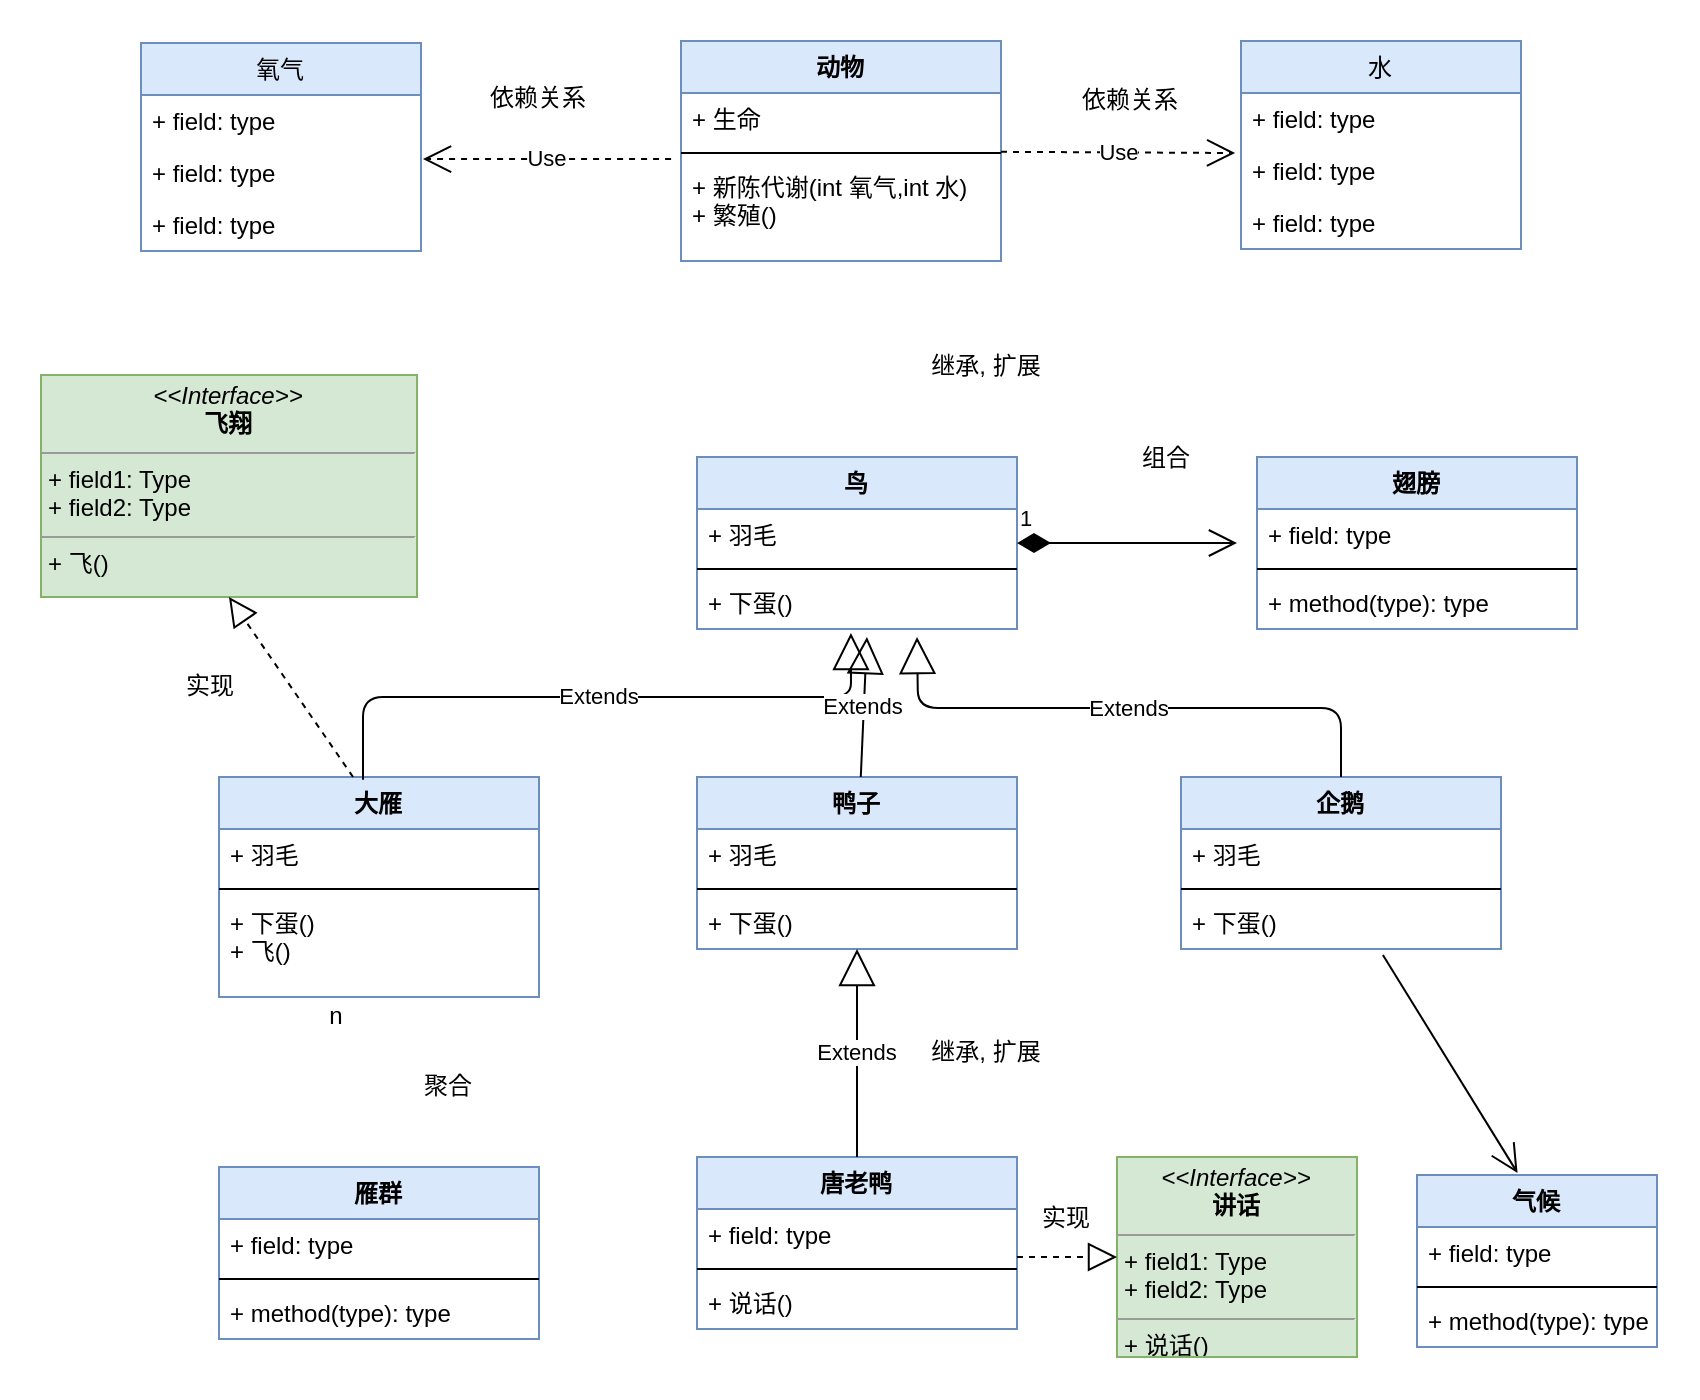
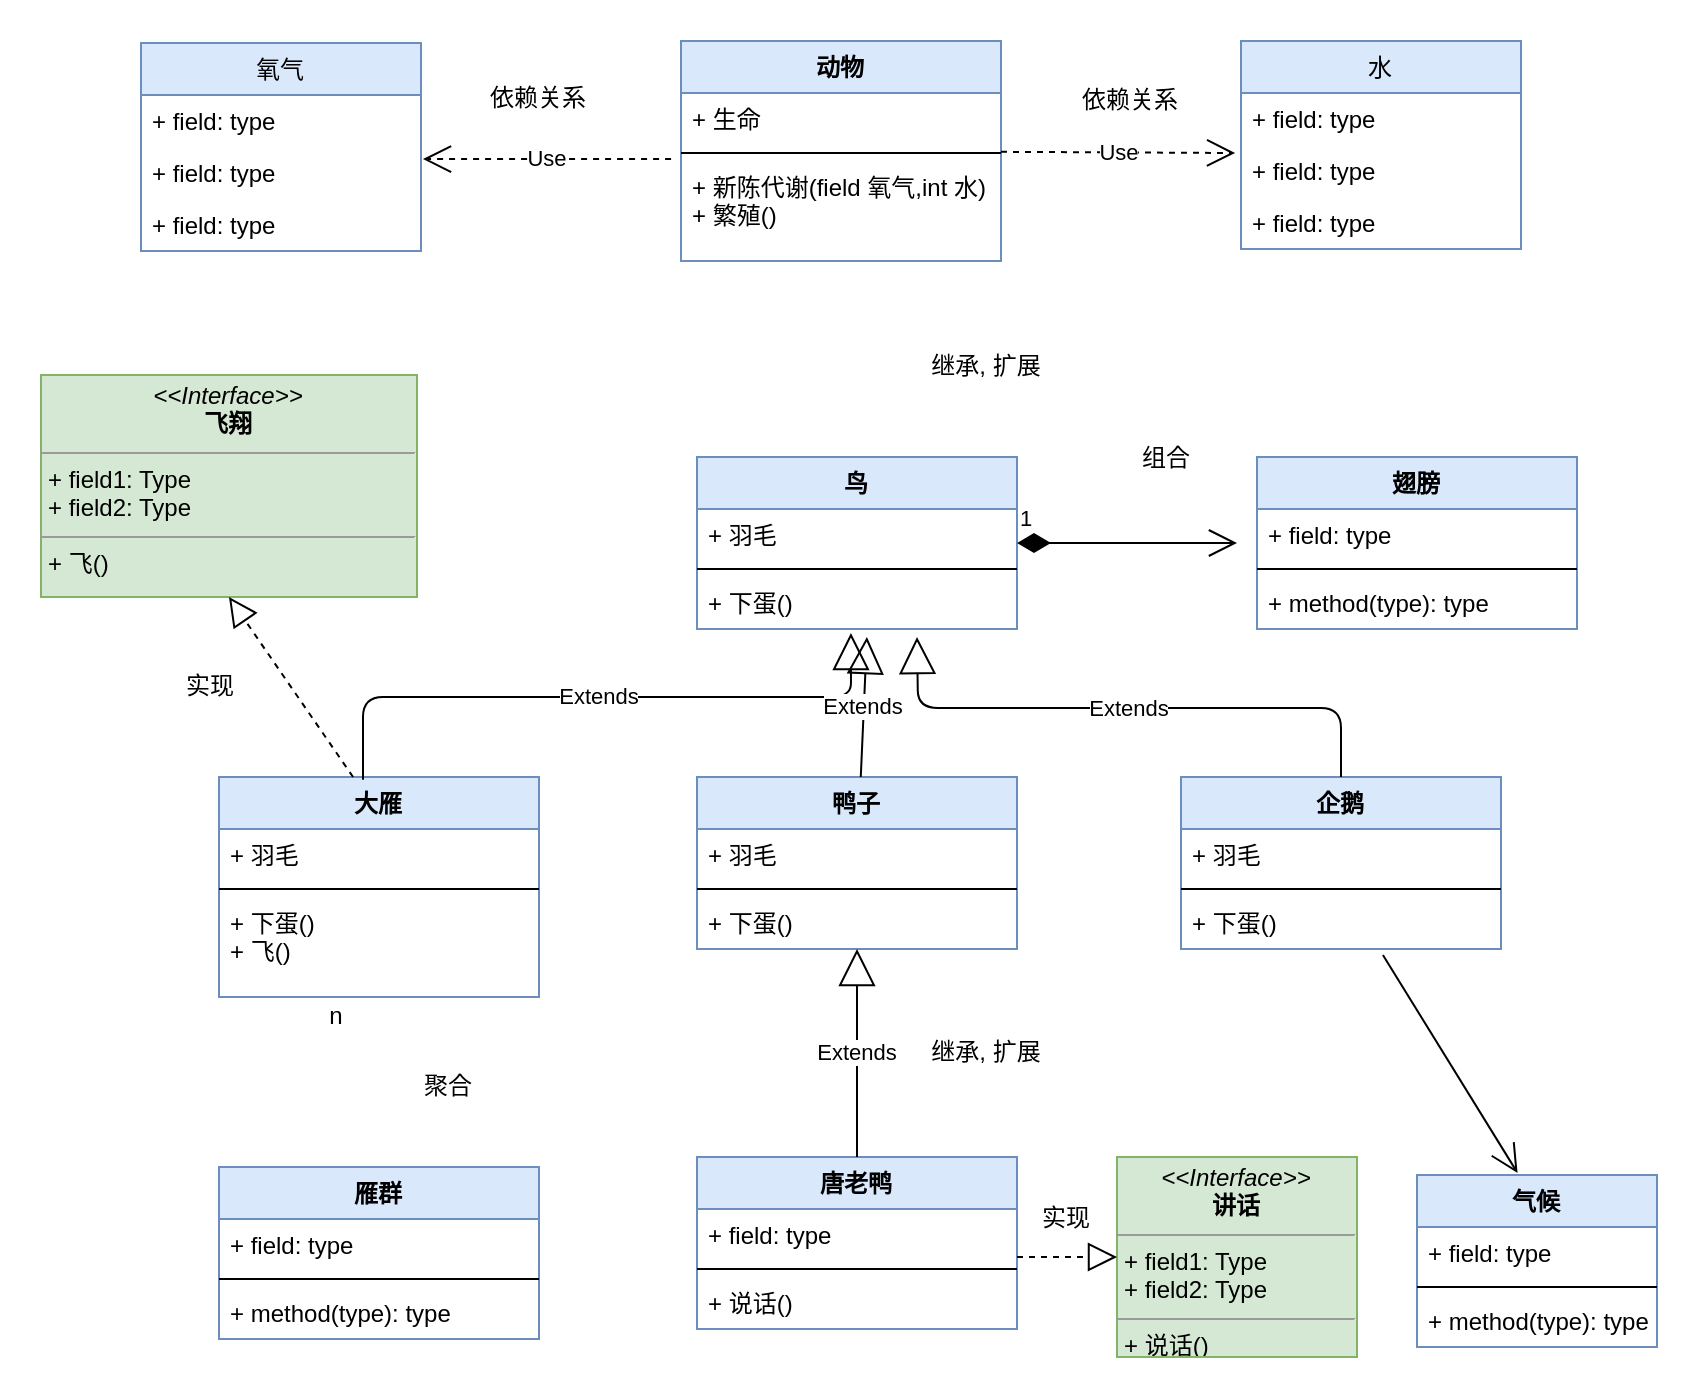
node "+ 新陈代谢(int 氧气,int 水) + 繁殖()": label "+ 新陈代谢(int 氧气,int 水) + 繁殖()" -> "+ 新陈代谢(field 氧气,int 水) + 繁殖()"
